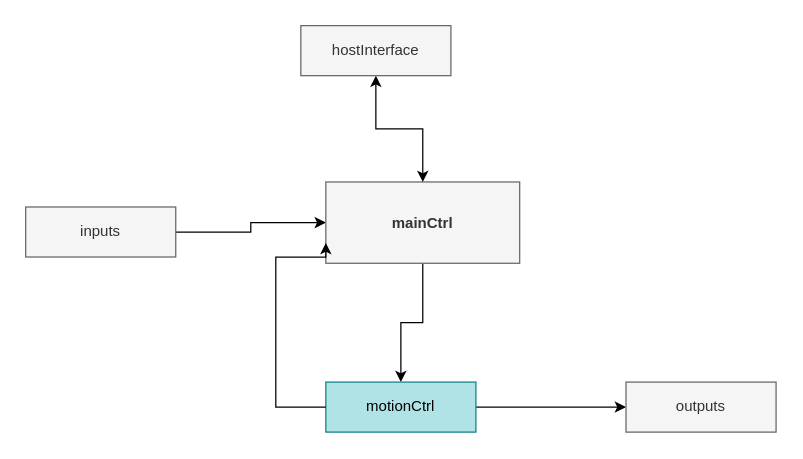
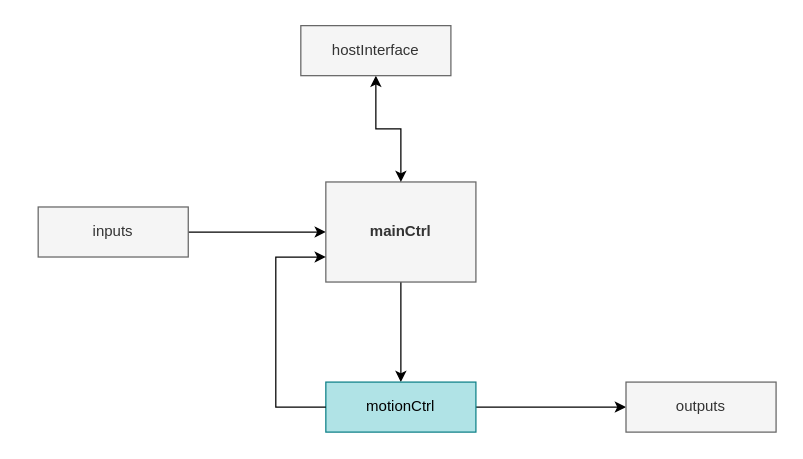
node "mainCtrl": size 194x81 -> 150x100
node "inputs": moved (101, 232) -> (113, 232)
